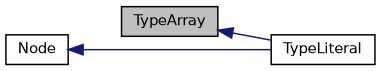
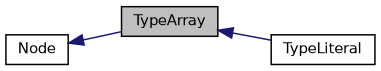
edge "TypeLiteral" -> "Node": now "TypeArray" -> "Node"
